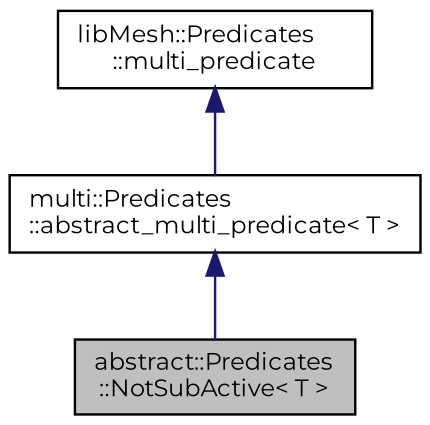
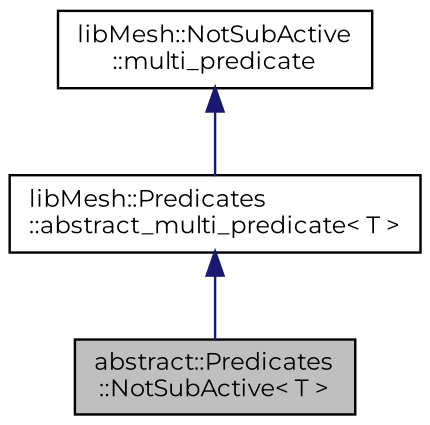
node "libMesh::Predicates ::multi_predicate": label "libMesh::Predicates ::multi_predicate" -> "libMesh::NotSubActive ::multi_predicate"
node "multi::Predicates ::abstract_multi_predicate< T >": label "multi::Predicates ::abstract_multi_predicate< T >" -> "libMesh::Predicates ::abstract_multi_predicate< T >"
